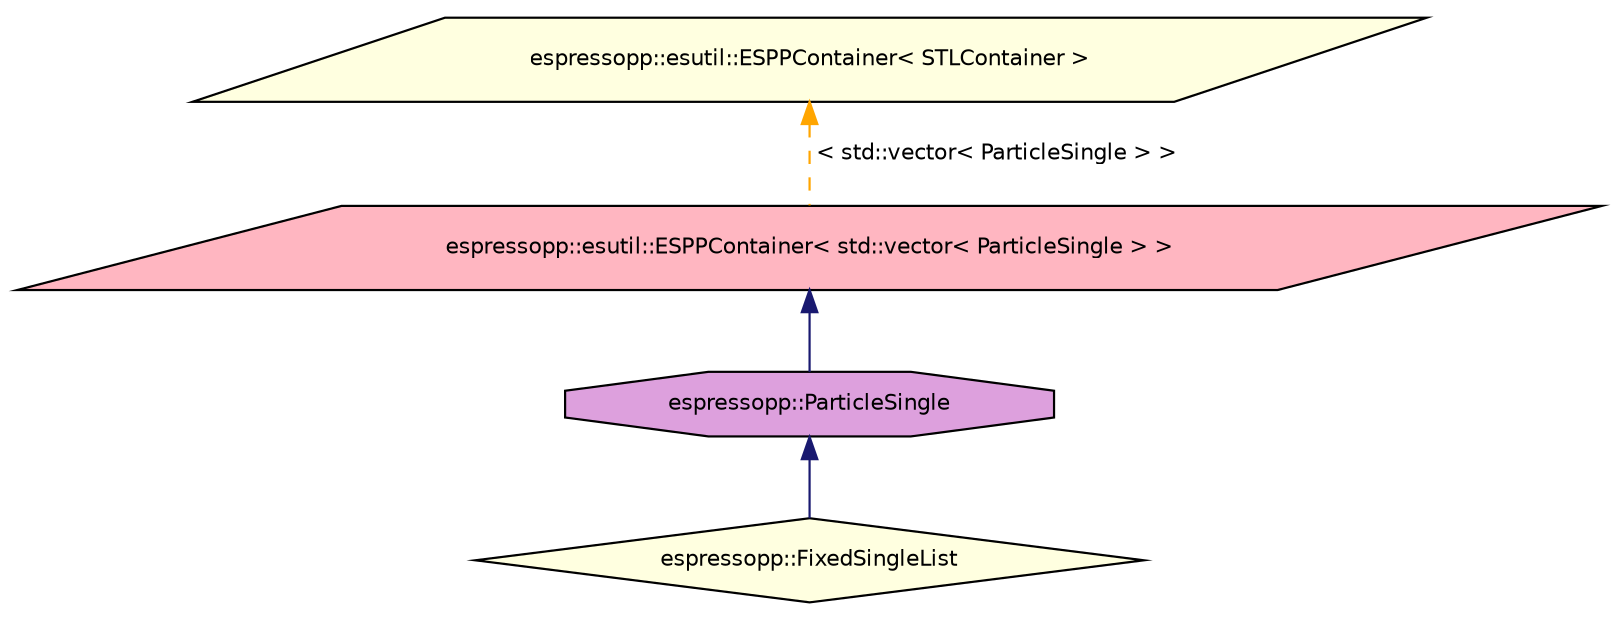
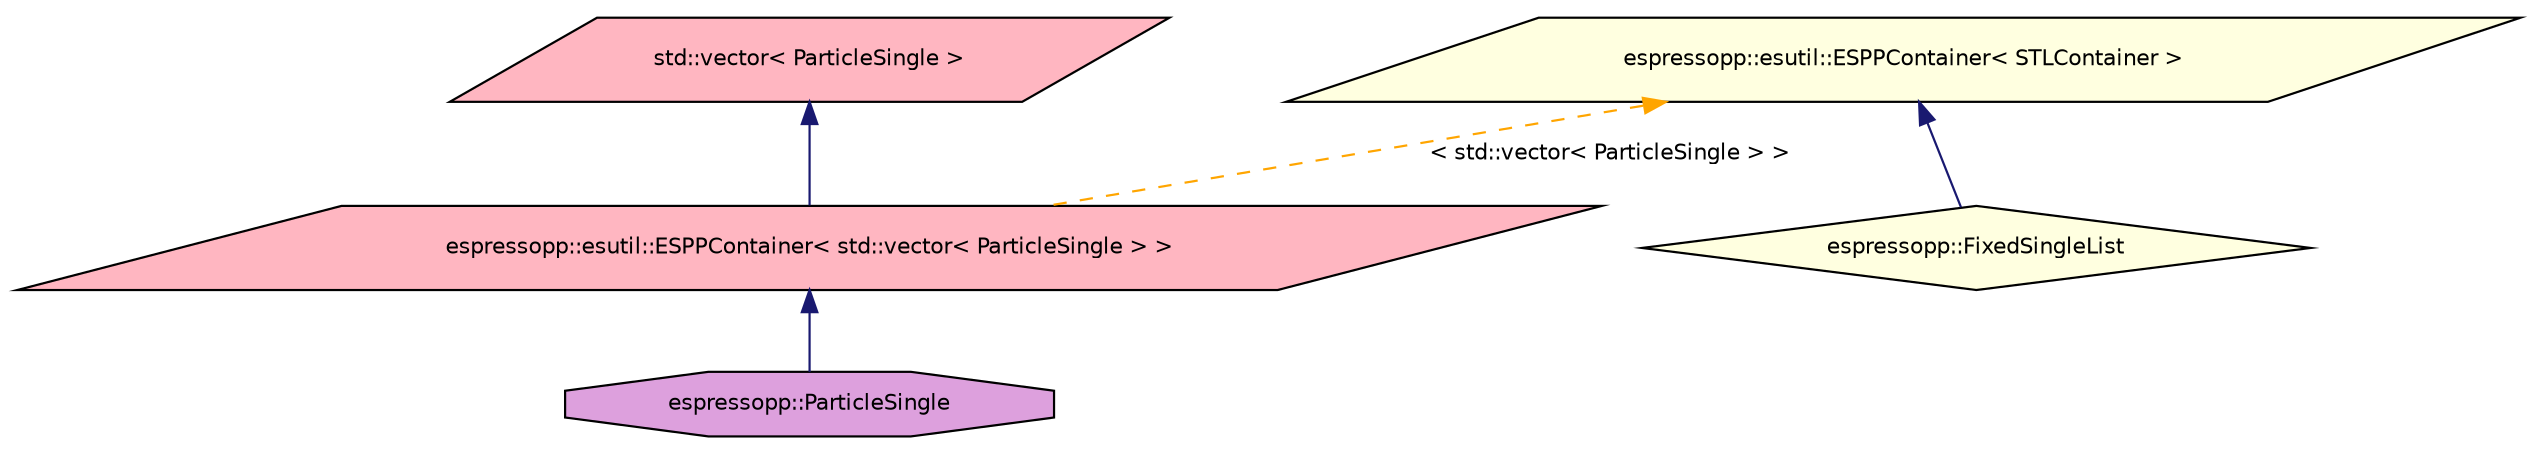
node "std::vector< ParticleSingle >": added
edge "espressopp::FixedSingleList" -> "espressopp::ParticleSingle": now "espressopp::FixedSingleList" -> "espressopp::esutil::ESPPContainer< STLContainer >"
